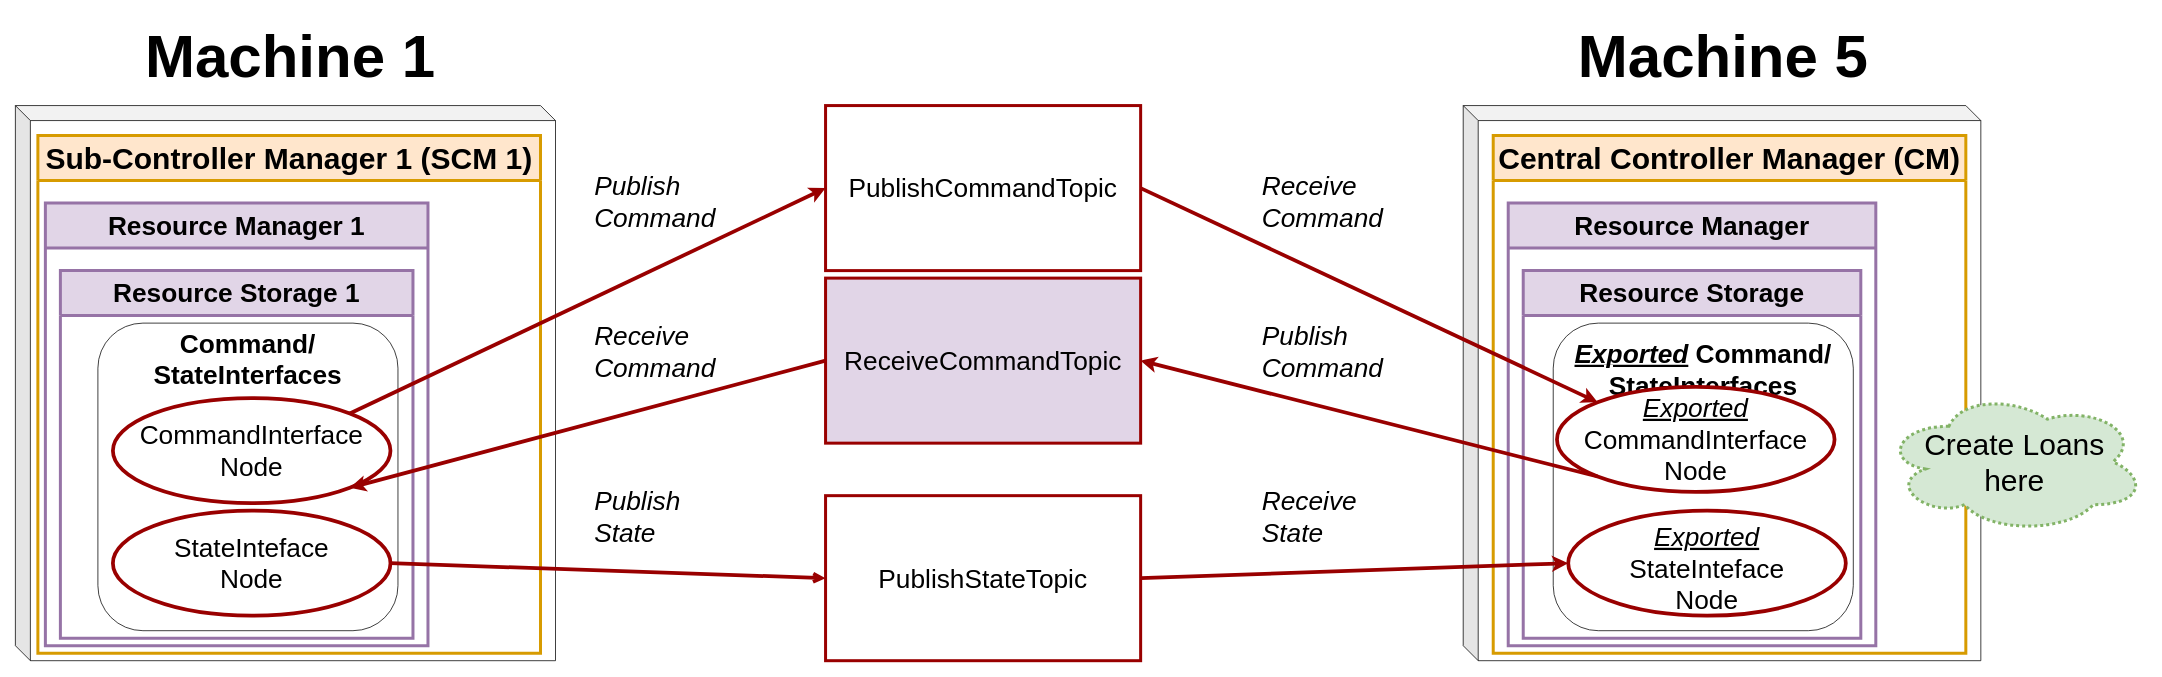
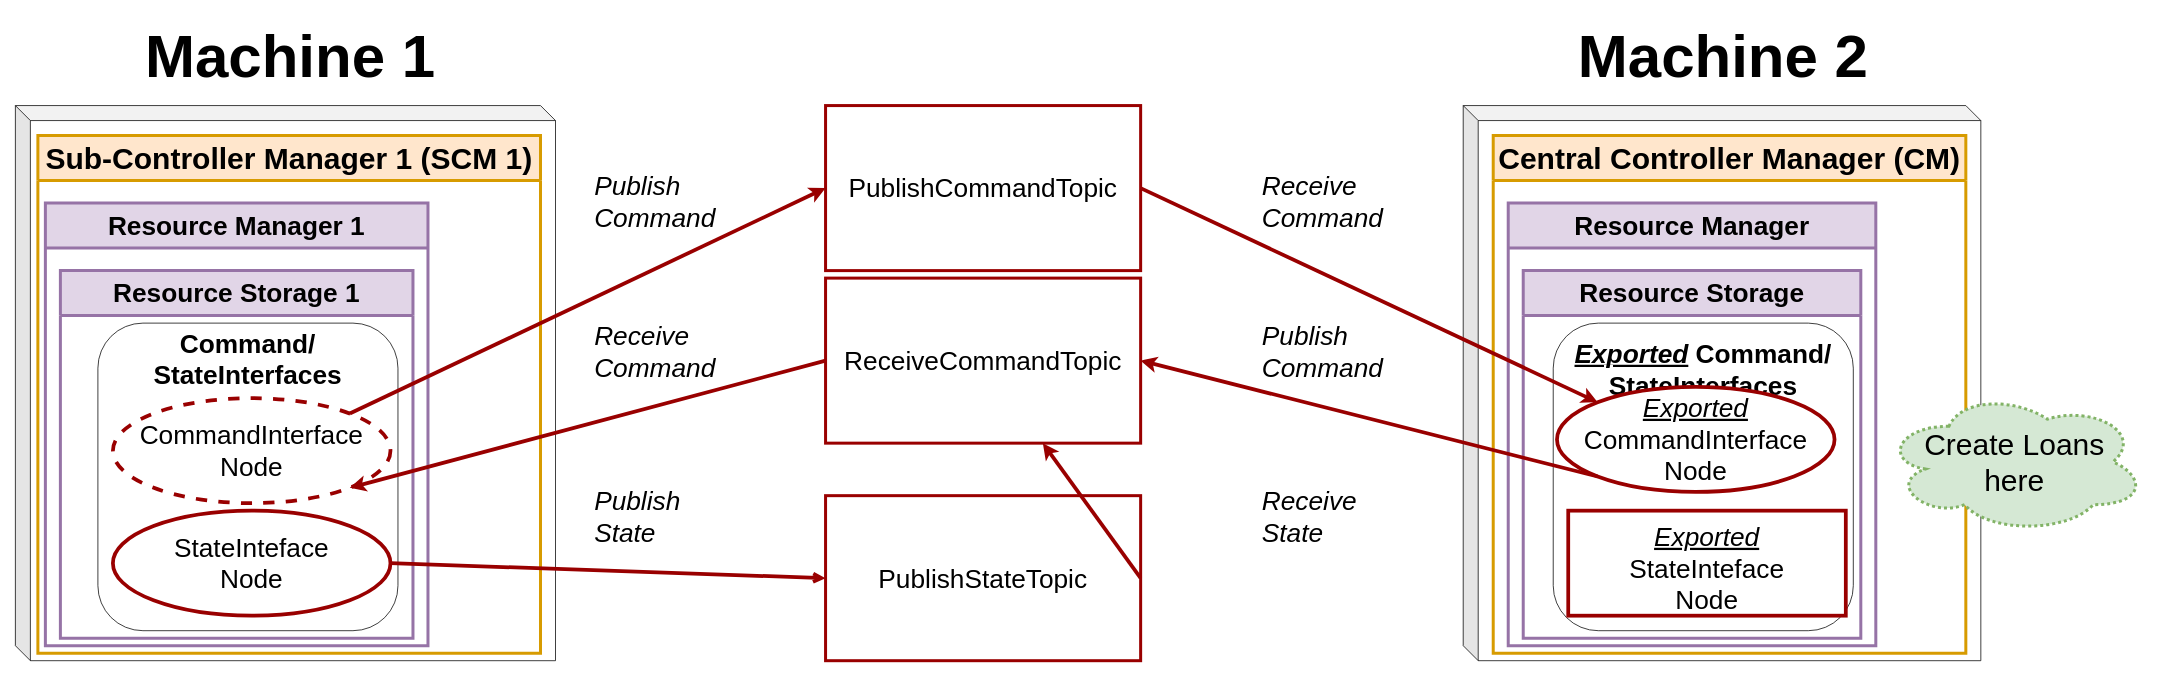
node "Machine 5": label "Machine 5" -> "Machine 2"
node "ReceiveCommandTopic": fillcolor #e1d5e7 -> #ffffff
node "CommandInterface Node": style solid -> dashed
node "Exported StateInteface Node": shape ellipse -> rectangle
edge "PublishStateTopic" -> "Exported StateInteface Node": now "PublishStateTopic" -> "ReceiveCommandTopic"
